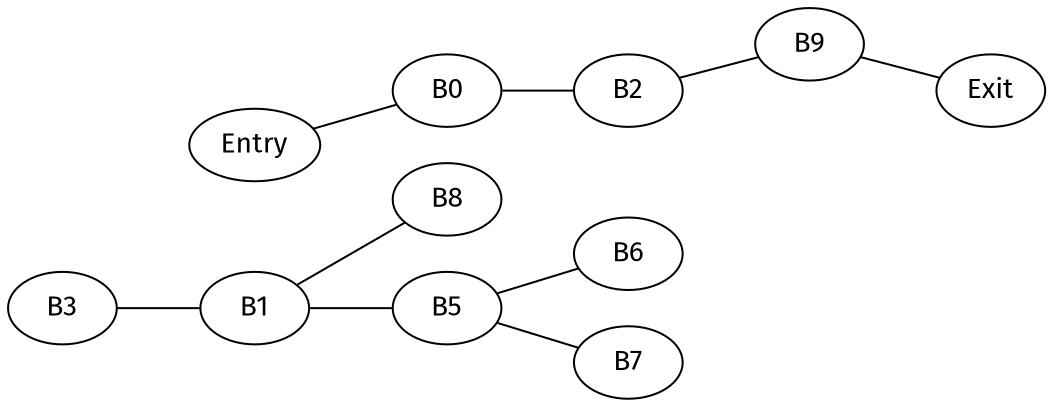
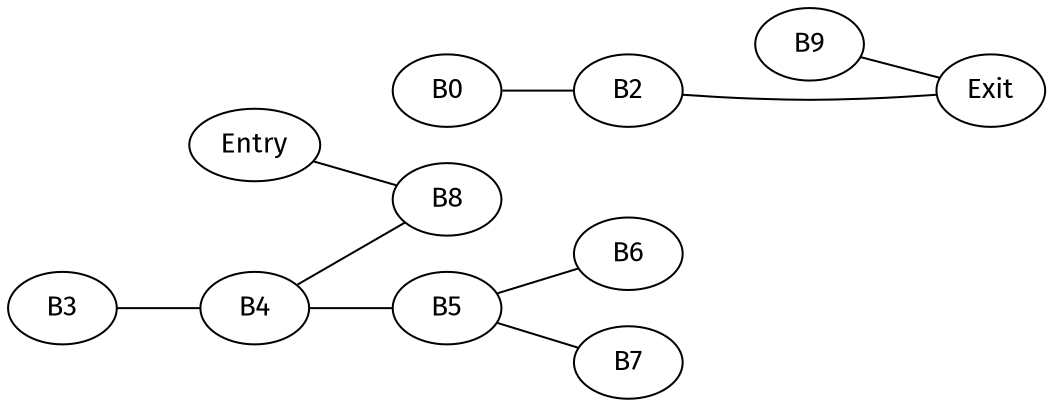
edge "B9" -- "B2": now "Exit" -- "B2"
edge "B0" -- "Entry": now "B8" -- "Entry"
node "B1": label "B1" -> "B4"
